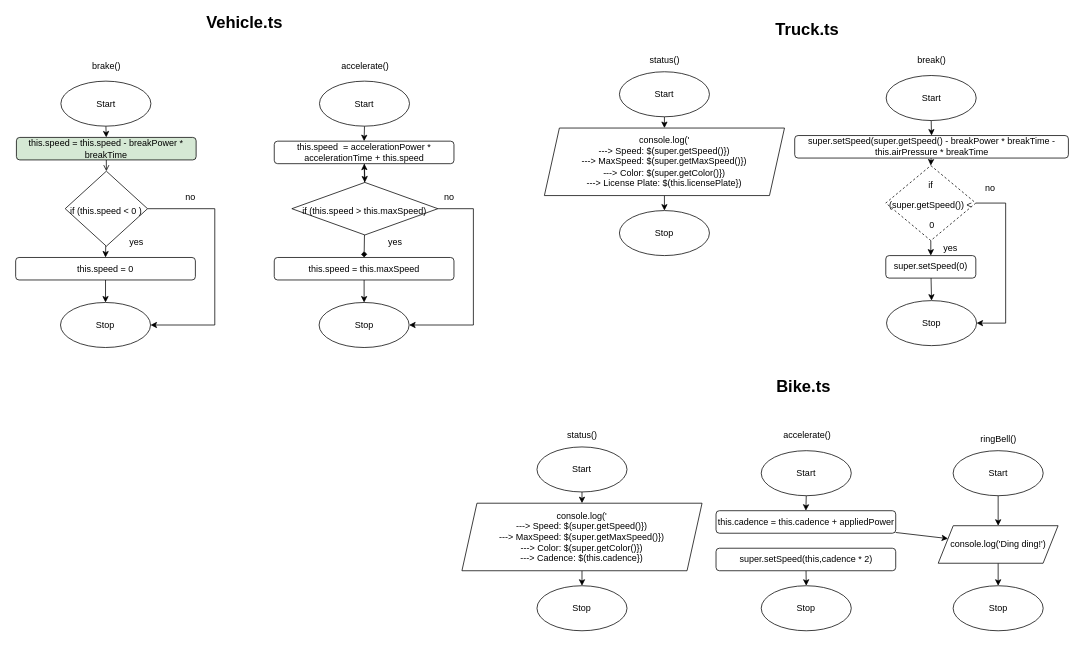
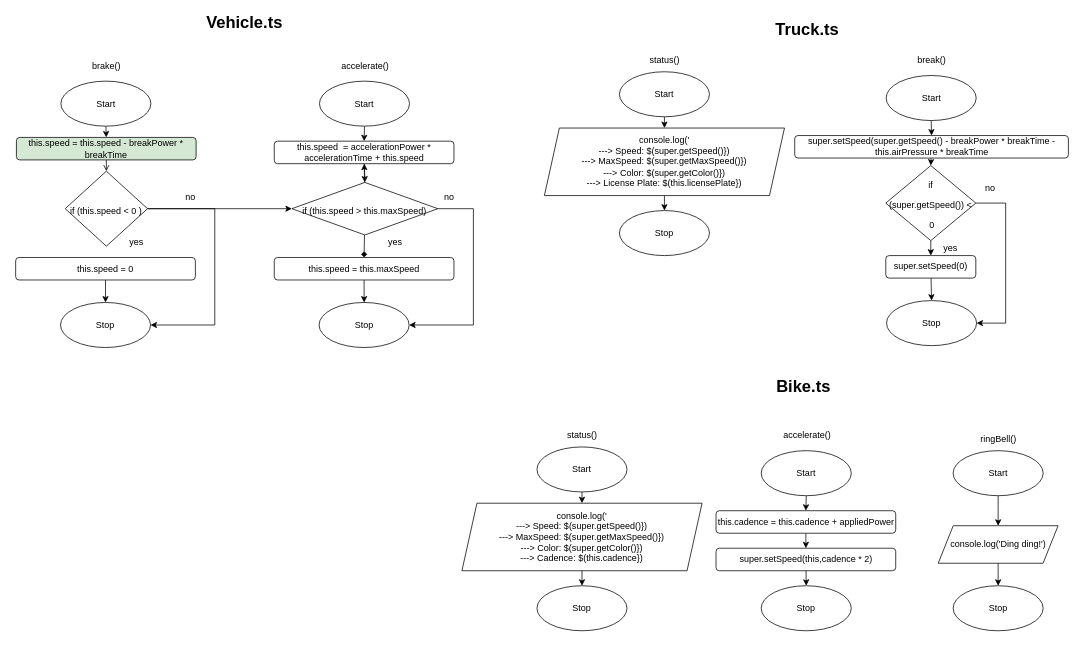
node "if (super.getSpeed()) < 0": style dashed -> solid
edge "if (this.speed < 0 )" -> "this.speed = 0": now "if (this.speed < 0 )" -> "if (this.speed > this.maxSpeed)"
edge "this.cadence = this.cadence + appliedPower" -> "console.log('Ding ding!')": now "this.cadence = this.cadence + appliedPower" -> "super.setSpeed(this,cadence * 2)"
